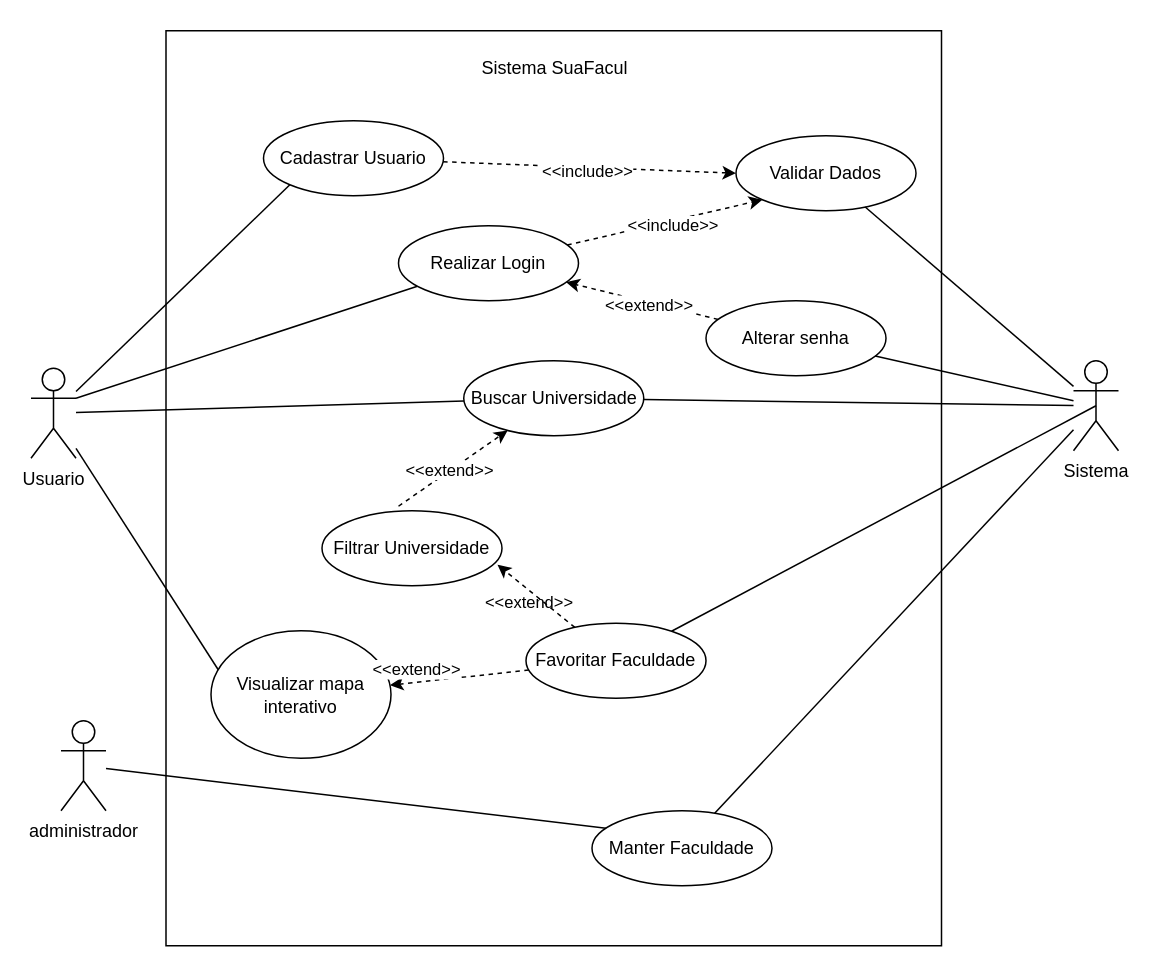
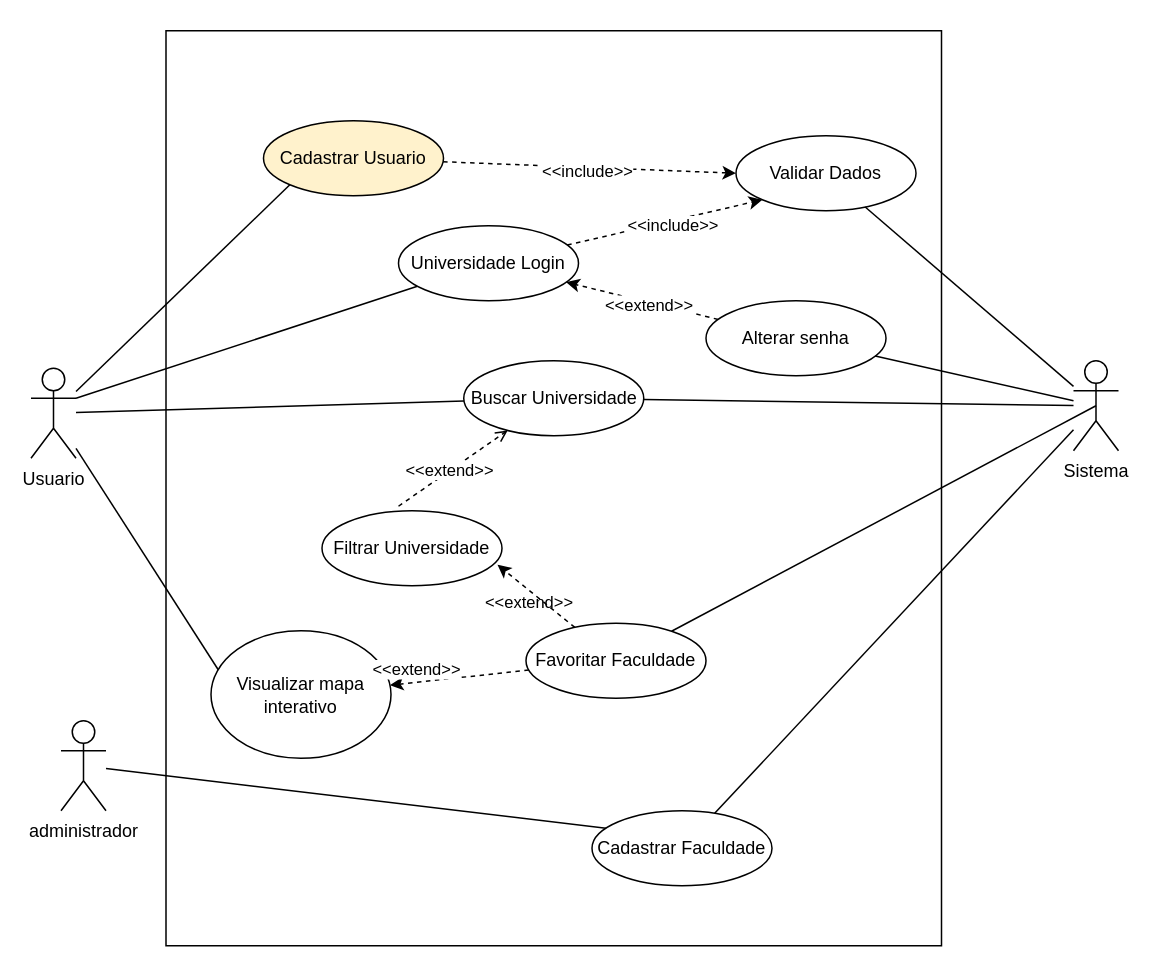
node "Sistema SuaFacul": removed
node "Cadastrar Usuario": fillcolor #ffffff -> #fff2cc
node "Realizar Login": label "Realizar Login" -> "Universidade Login"
edge "Filtrar Universidade" -> "Buscar Universidade": arrowhead classic -> open
node "Manter Faculdade": label "Manter Faculdade" -> "Cadastrar Faculdade"
